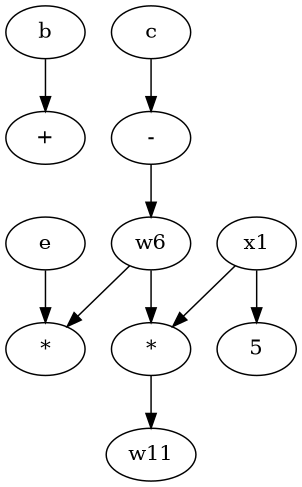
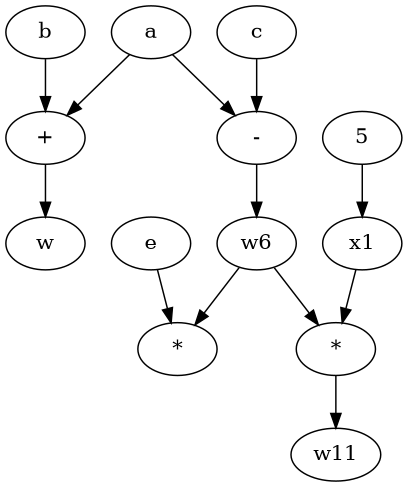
node "a": added
node "w": added
edge "x1" -> "5": reversed
